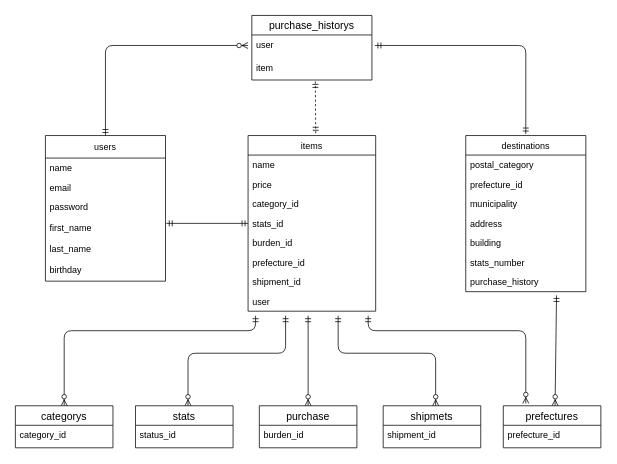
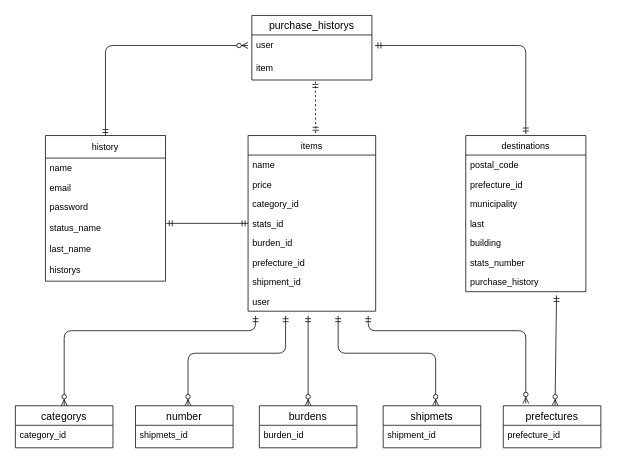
node "users": label "users" -> "history"
node "postal_category": label "postal_category" -> "postal_code"
node "address": label "address" -> "last"
node "first_name": label "first_name" -> "status_name"
node "birthday": label "birthday" -> "historys"
node "stats": label "stats" -> "number"
node "purchase": label "purchase" -> "burdens"
node "status_id": label "status_id" -> "shipmets_id"
